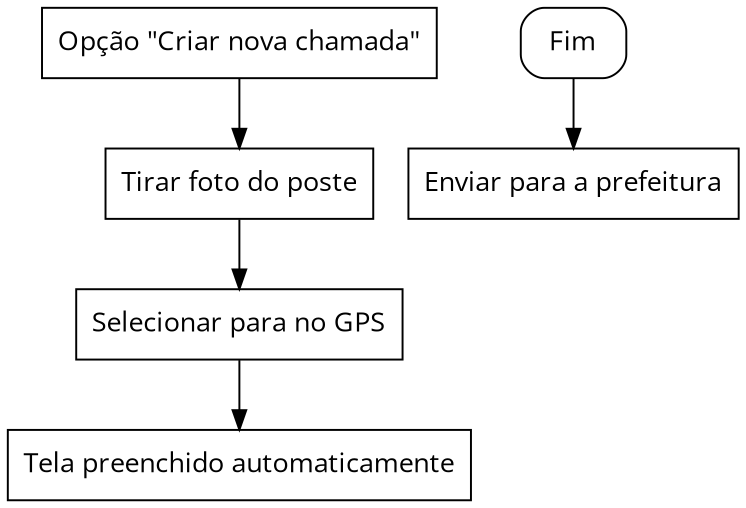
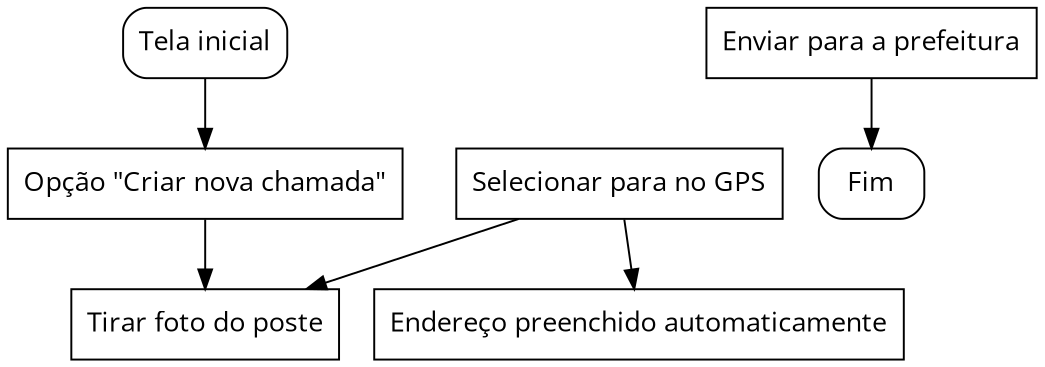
node "Tela inicial": added
edge "Fim" -> "Enviar para a prefeitura": reversed
edge "Tirar foto do poste" -> "Selecionar para no GPS": reversed
node "Tela preenchido automaticamente": label "Tela preenchido automaticamente" -> "Endereço preenchido automaticamente"
